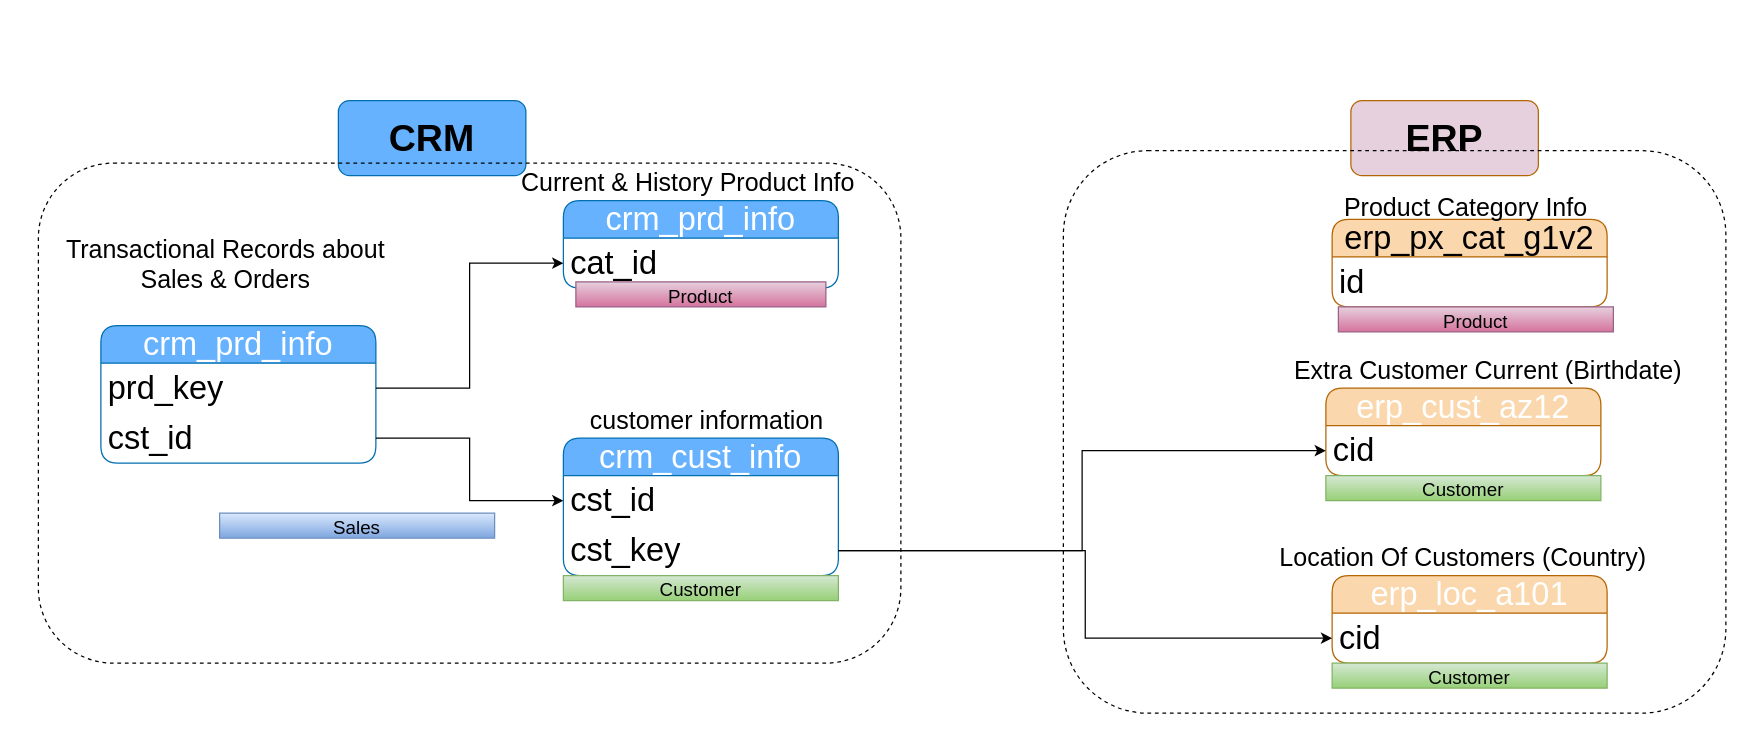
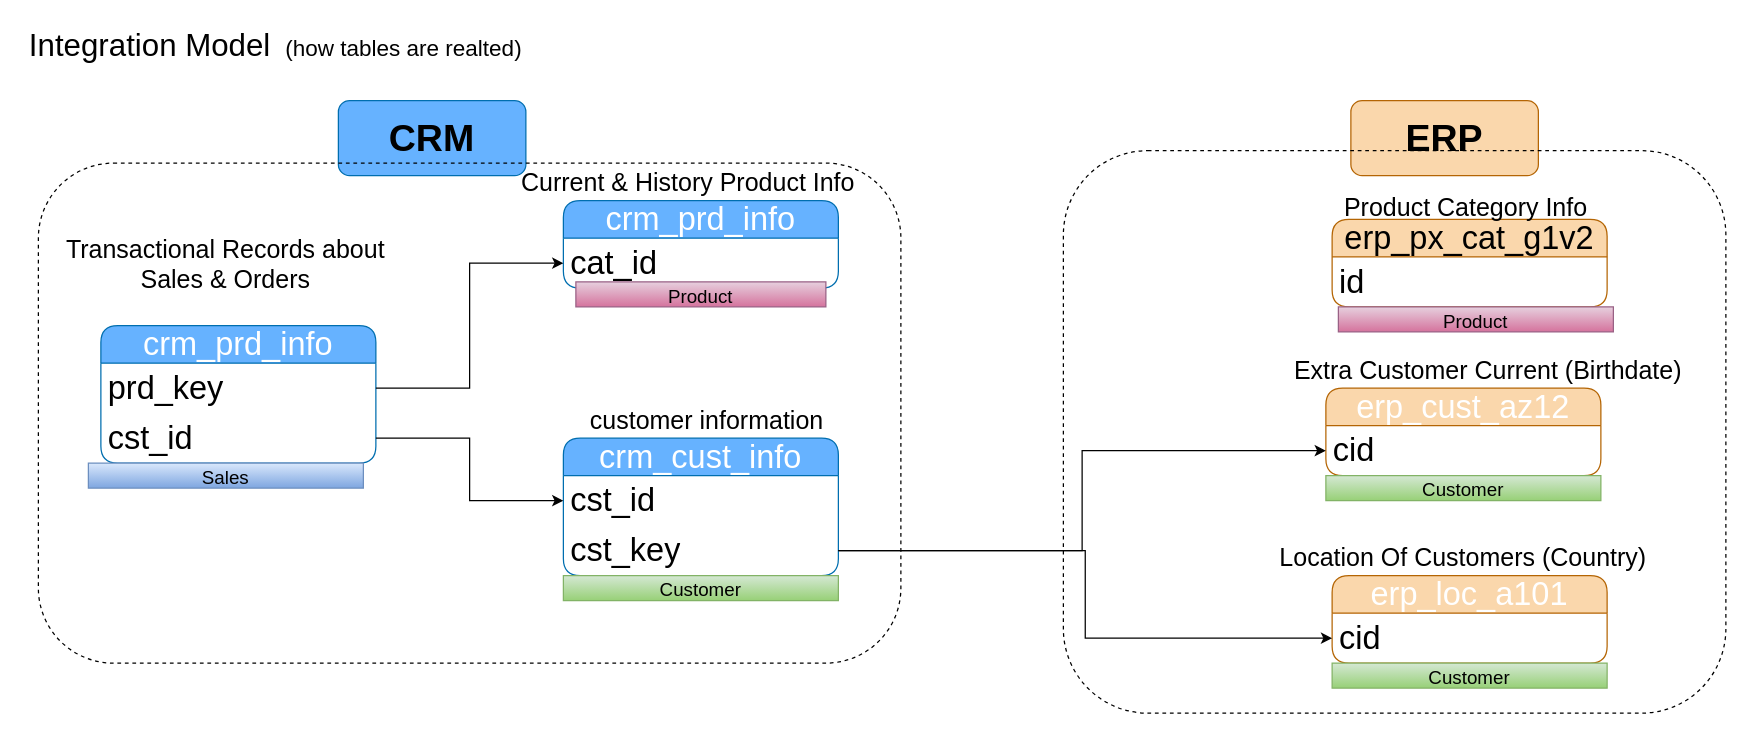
node "Integration Model (how tables are realted)": added
node "ERP": fillcolor #e6d0de -> #fad7ac
node "Sales": moved (357, 526) -> (226, 476)
